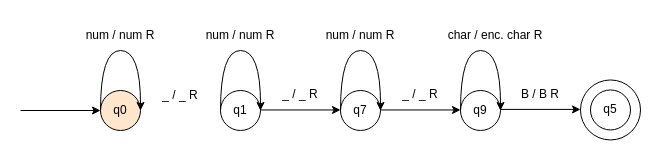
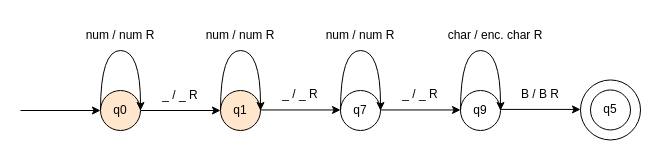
edge "q0" -> "q1": added
node "q1": fillcolor #ffffff -> #ffe6cc
